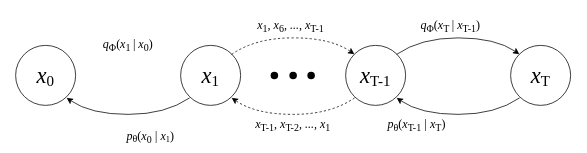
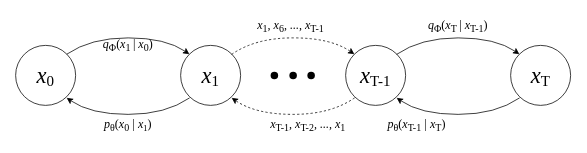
node "qΦ(xT | xT-1)": moved (450, 27) -> (458, 27)
edge "x0" -> "x1": added
node "xT-1, xT-2, ..., x1": moved (293, 126) -> (308, 126)
node "pθ(x0 | x1)": moved (150, 137) -> (128, 126)
